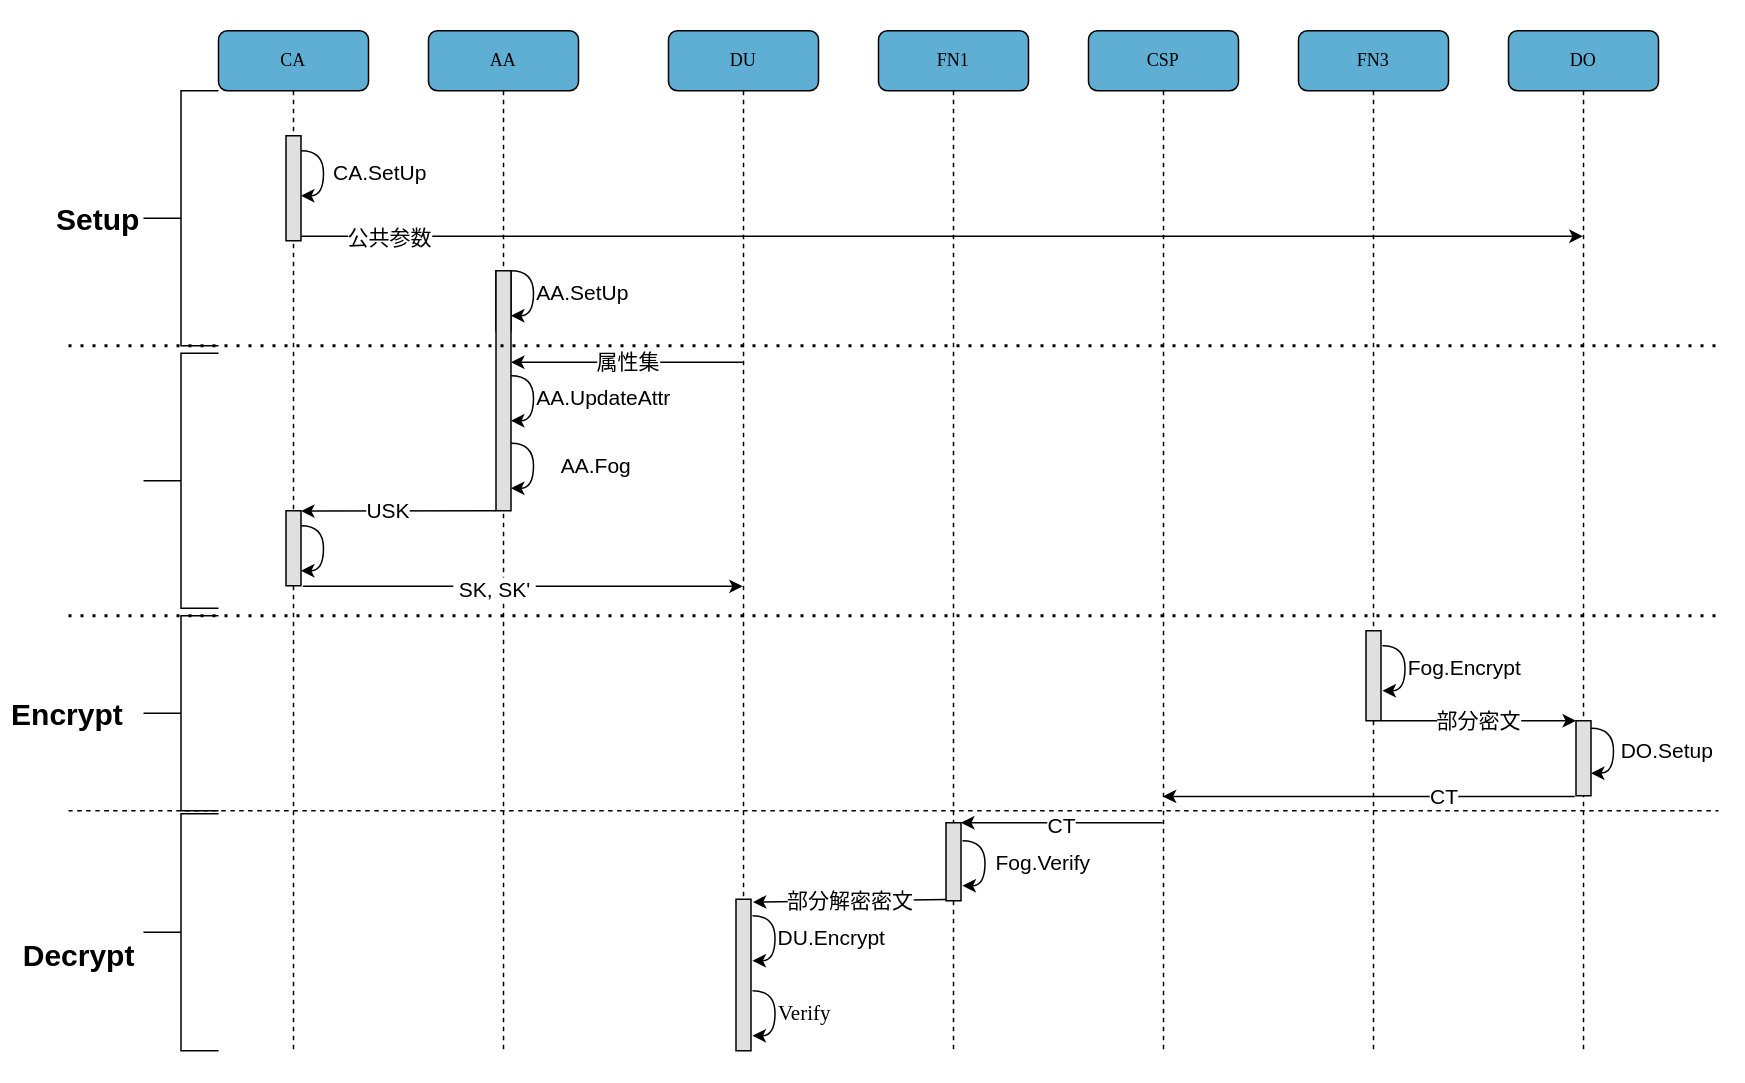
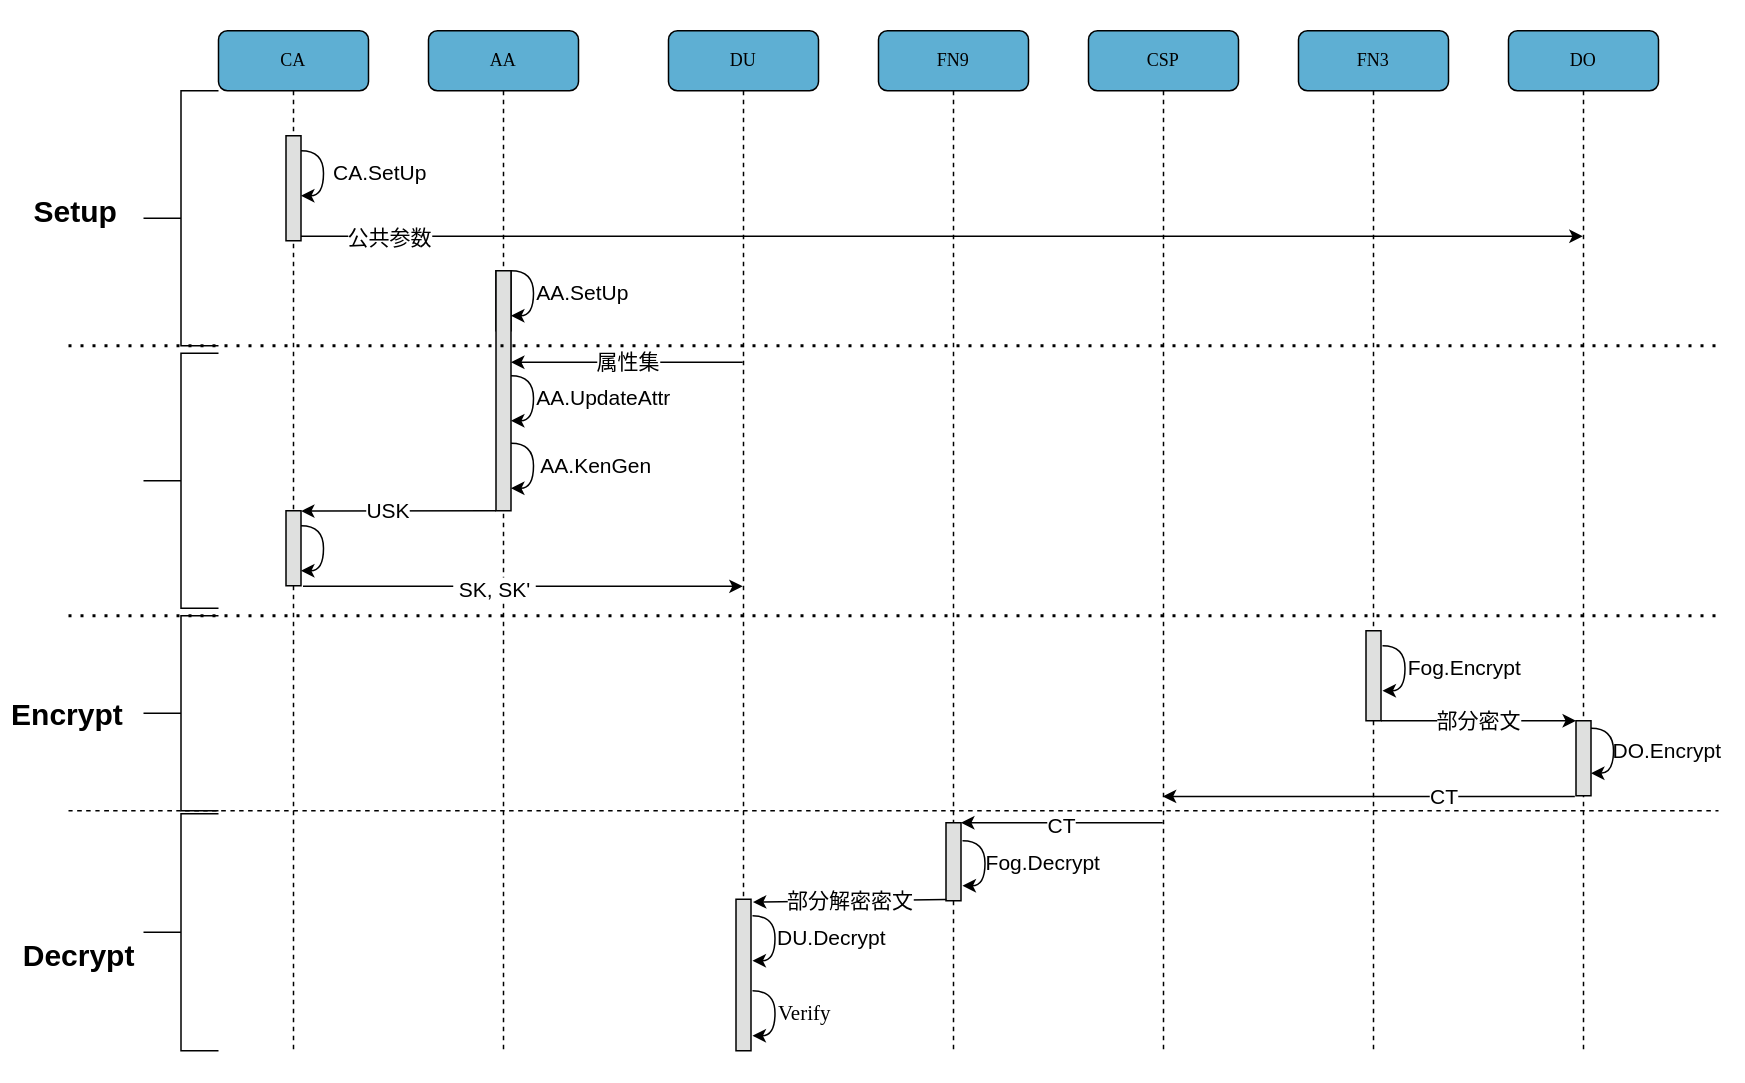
node "FN1": label "FN1" -> "FN9"
node "Setup": moved (98, 218) -> (76, 211)
node "AA.Fog": label "AA.Fog" -> "AA.KenGen"
node "DO.Setup": label "DO.Setup" -> "DO.Encrypt"
node "Fog.Verify": label "Fog.Verify" -> "Fog.Decrypt"
node "DU.Encrypt": label "DU.Encrypt" -> "DU.Decrypt"
